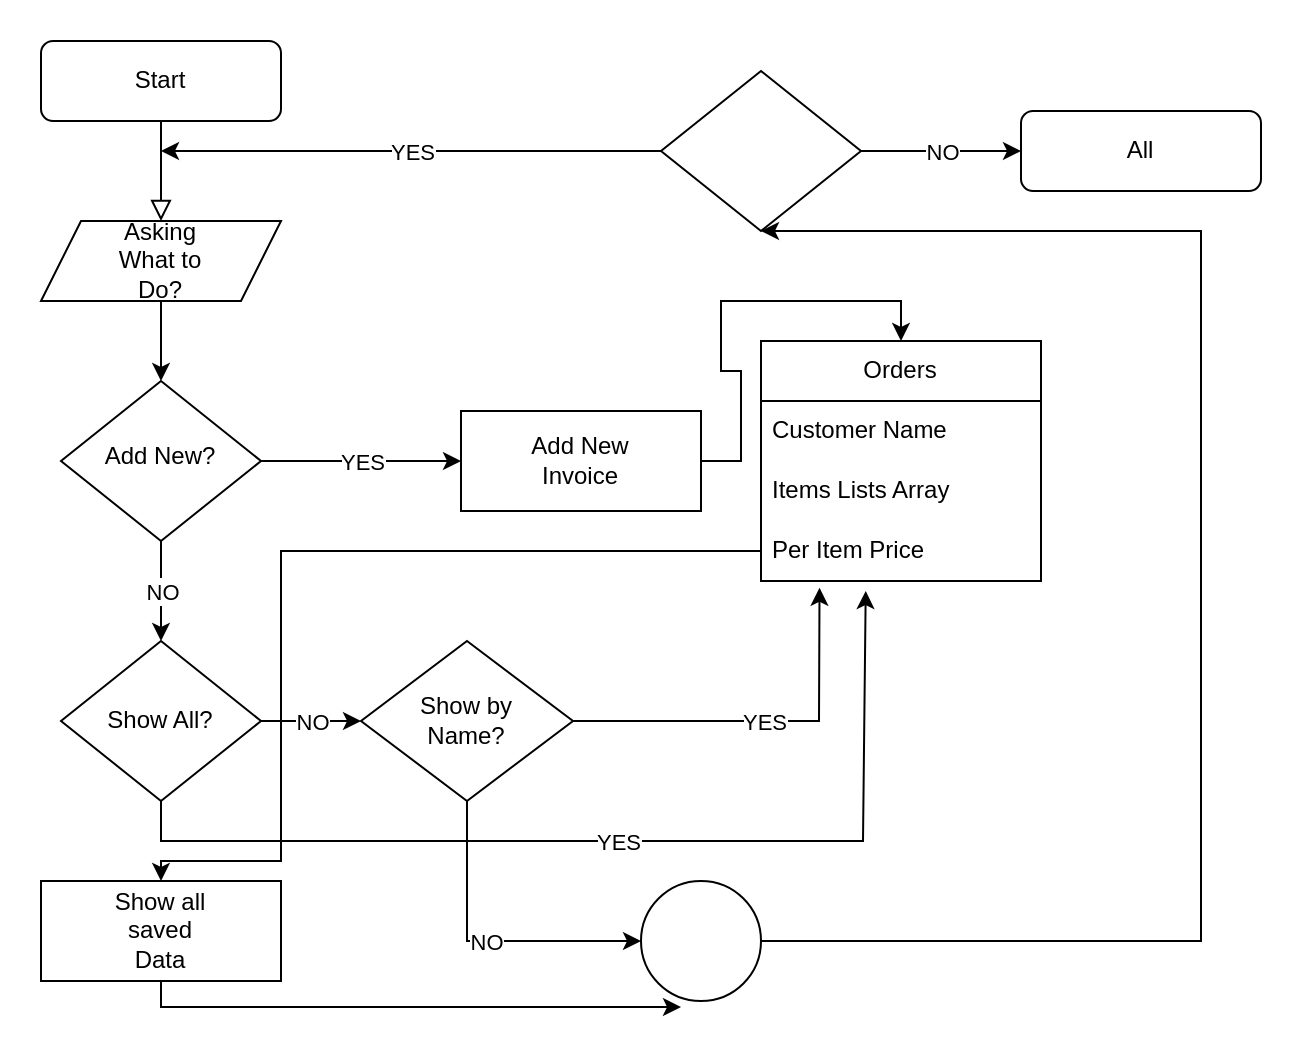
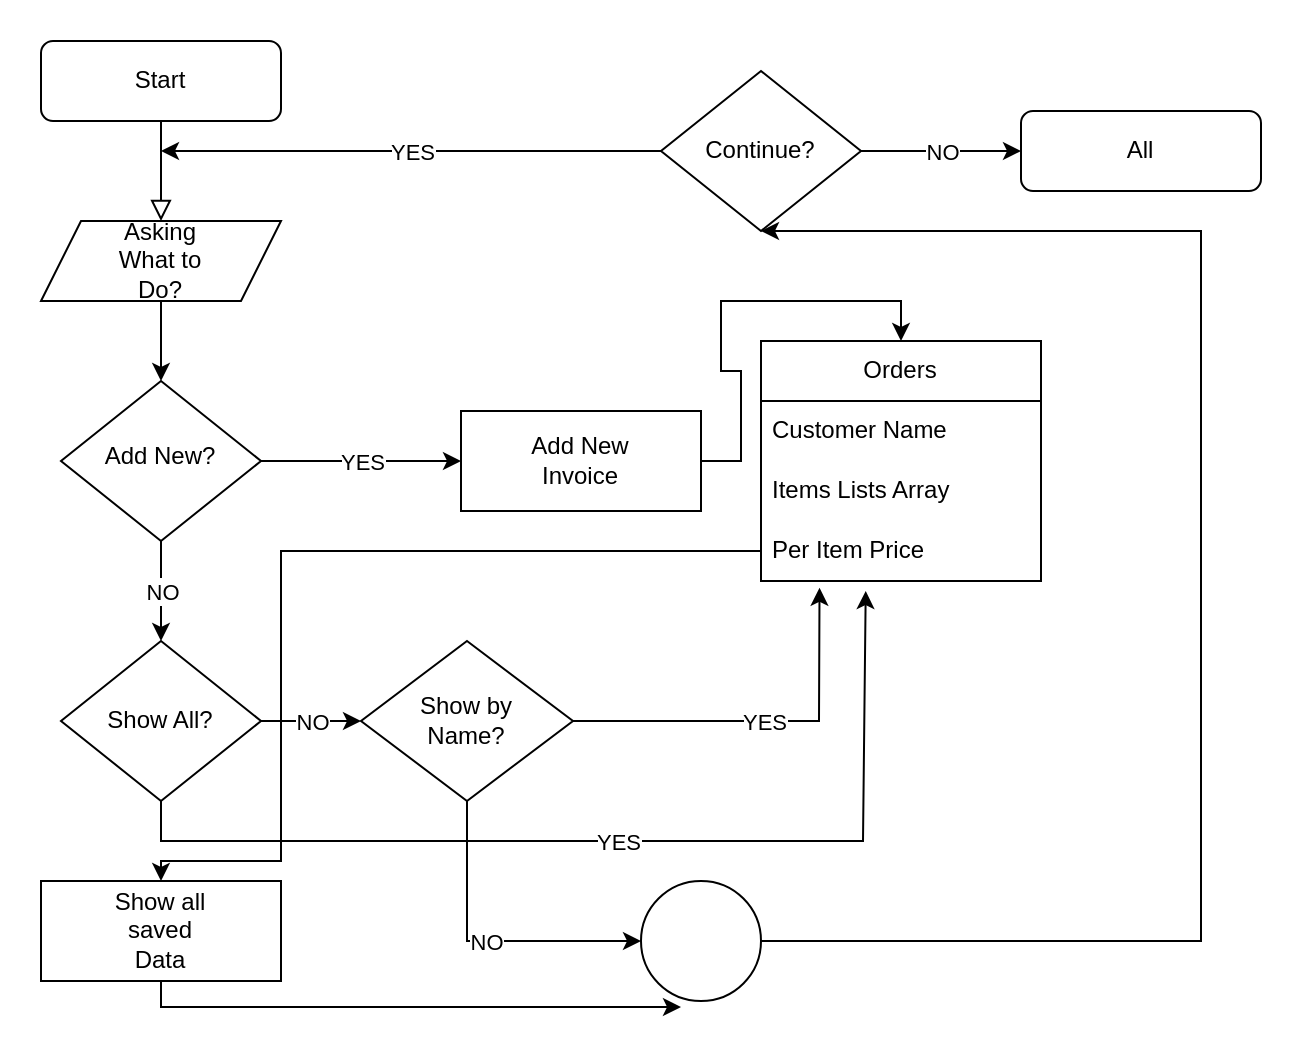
node "Continue?": added
